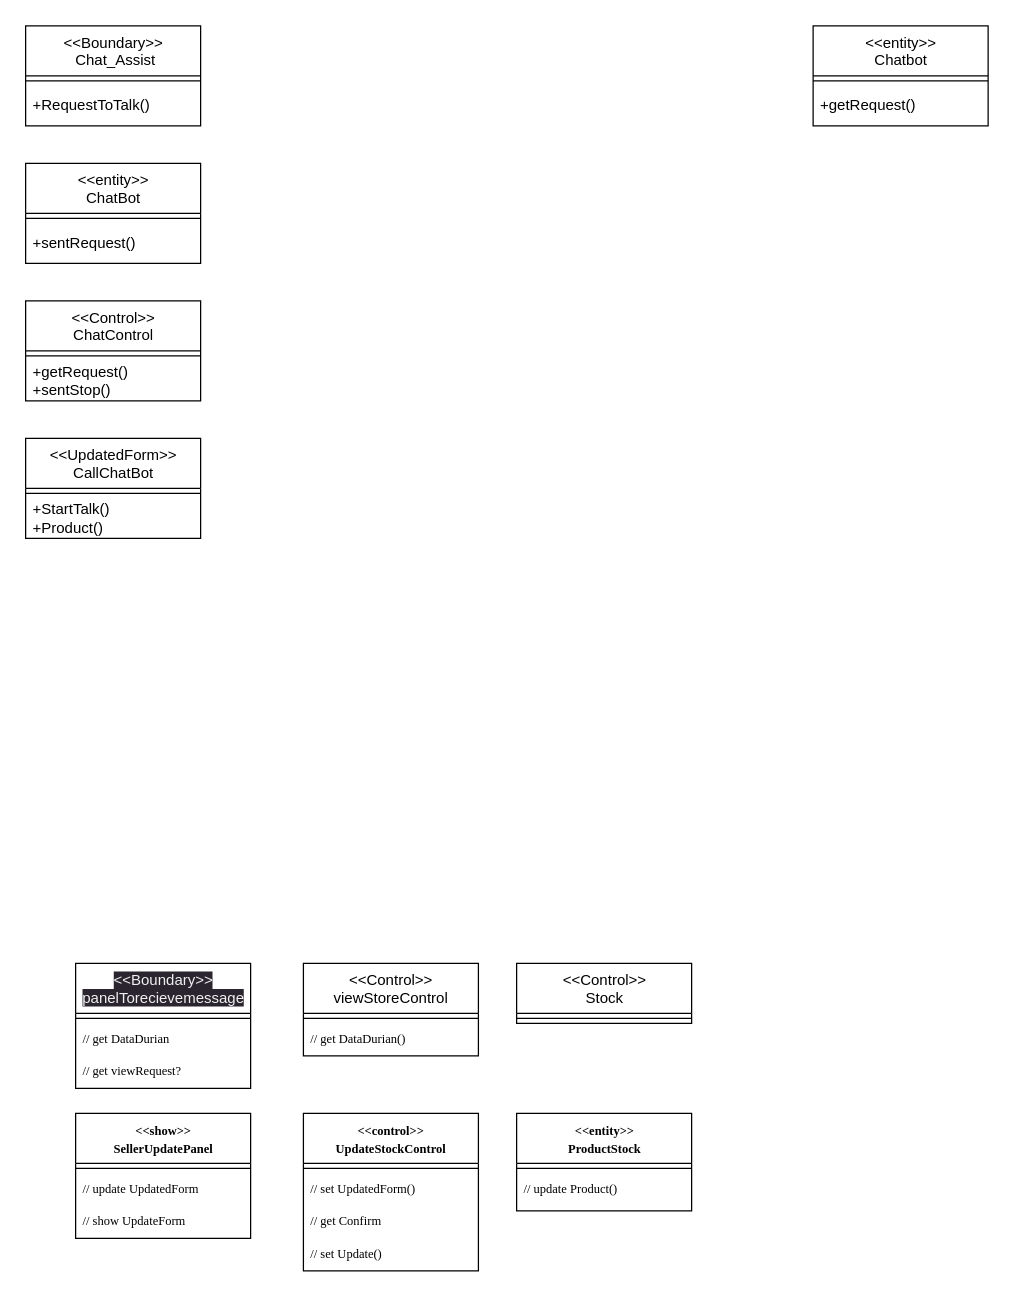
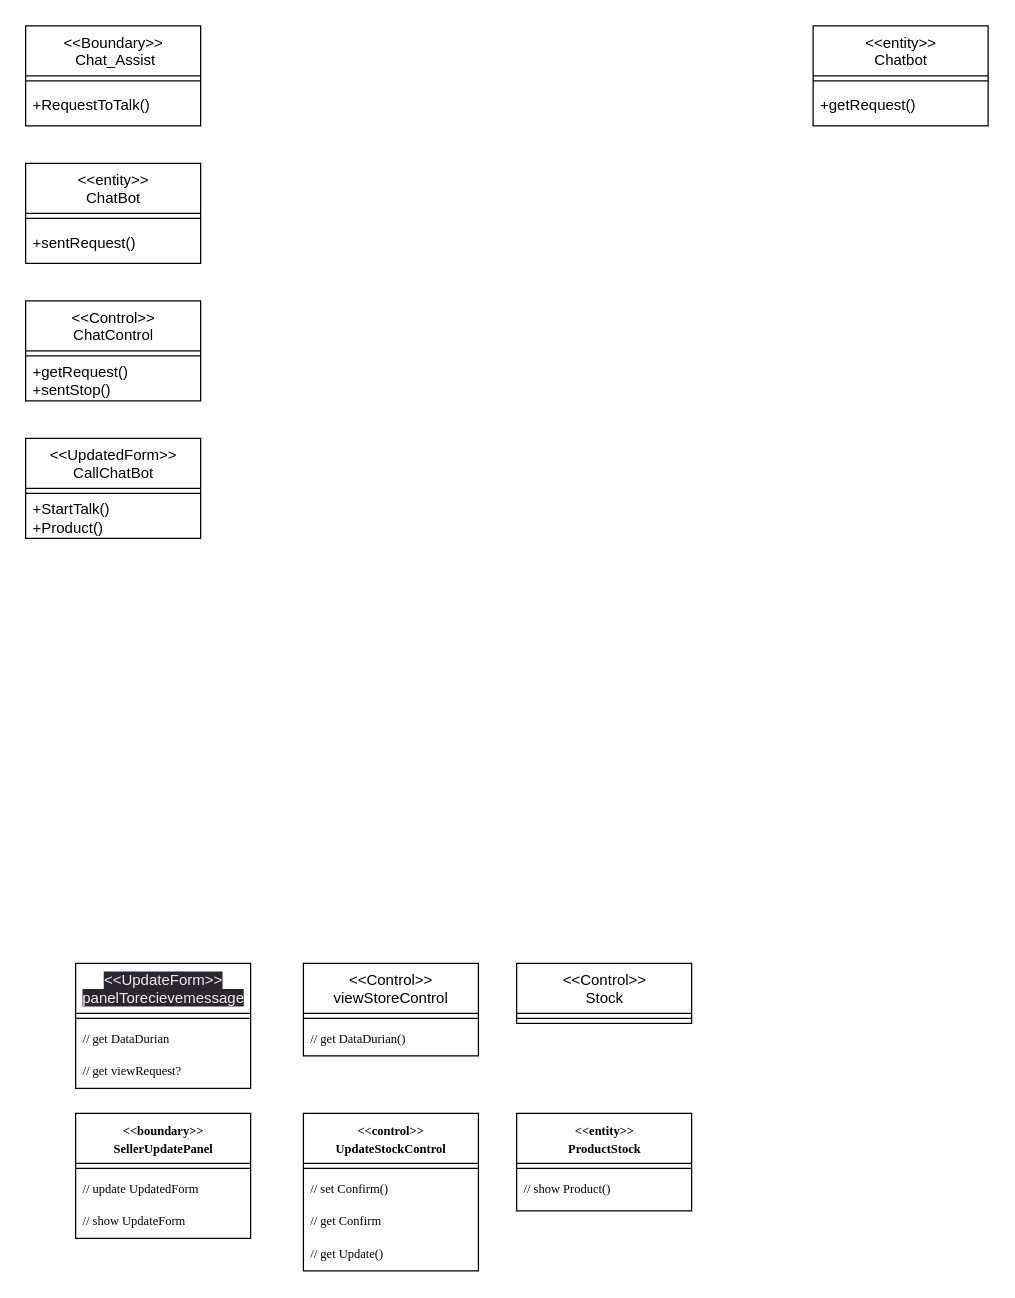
node "<<Boundary>>panelTorecievemessage": label "<<Boundary>>panelTorecievemessage" -> "<<UpdateForm>>panelTorecievemessage"
node "<<show>>SellerUpdatePanel": label "<<show>>SellerUpdatePanel" -> "<<boundary>>SellerUpdatePanel"
node "// set UpdatedForm()": label "// set UpdatedForm()" -> "// set Confirm()"
node "// update Product()": label "// update Product()" -> "// show Product()"
node "// set Update()": label "// set Update()" -> "// get Update()"
